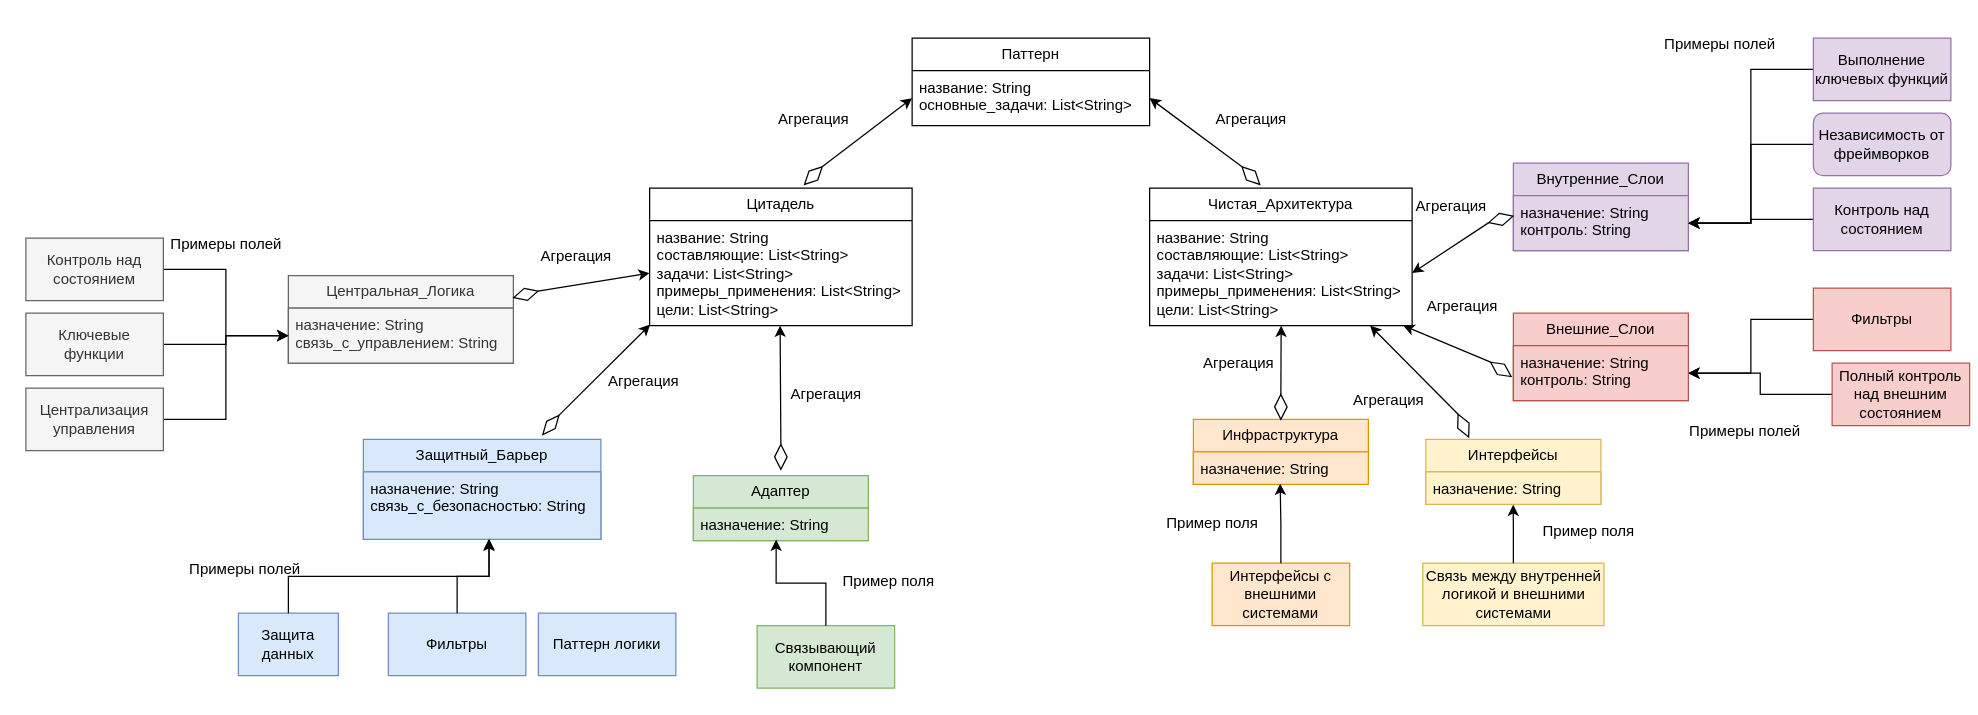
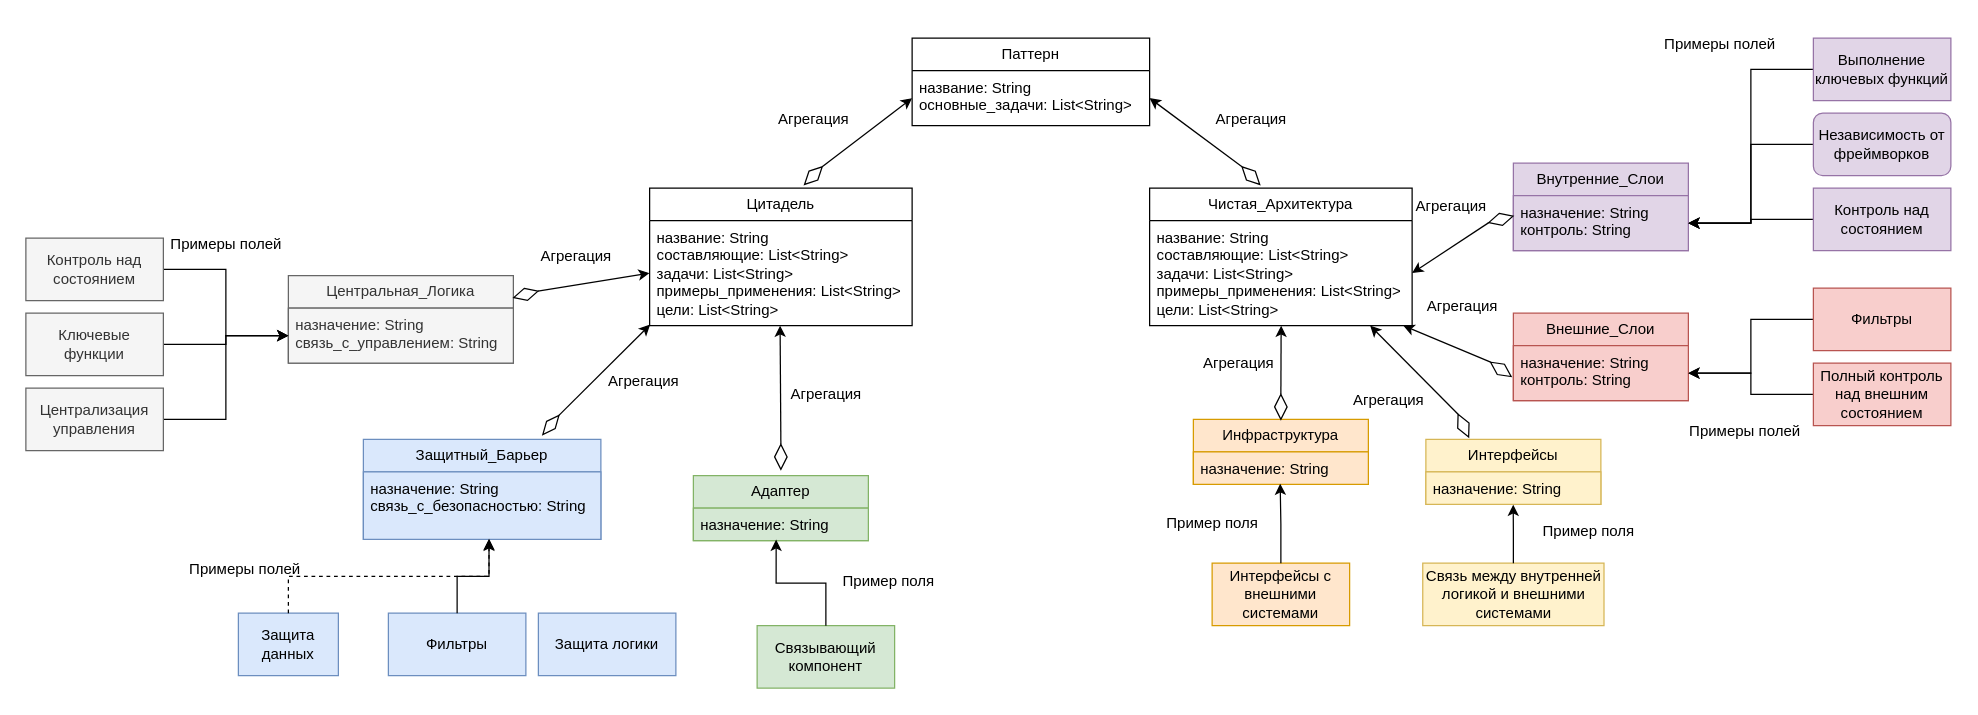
node "Полный контроль над внешним состоянием": moved (1901, 394) -> (1882, 394)
edge "Защита данных" -> "назначение: String связь_с_безопасностью: String": style solid -> dashed
node "Паттерн логики": label "Паттерн логики" -> "Защита логики"
